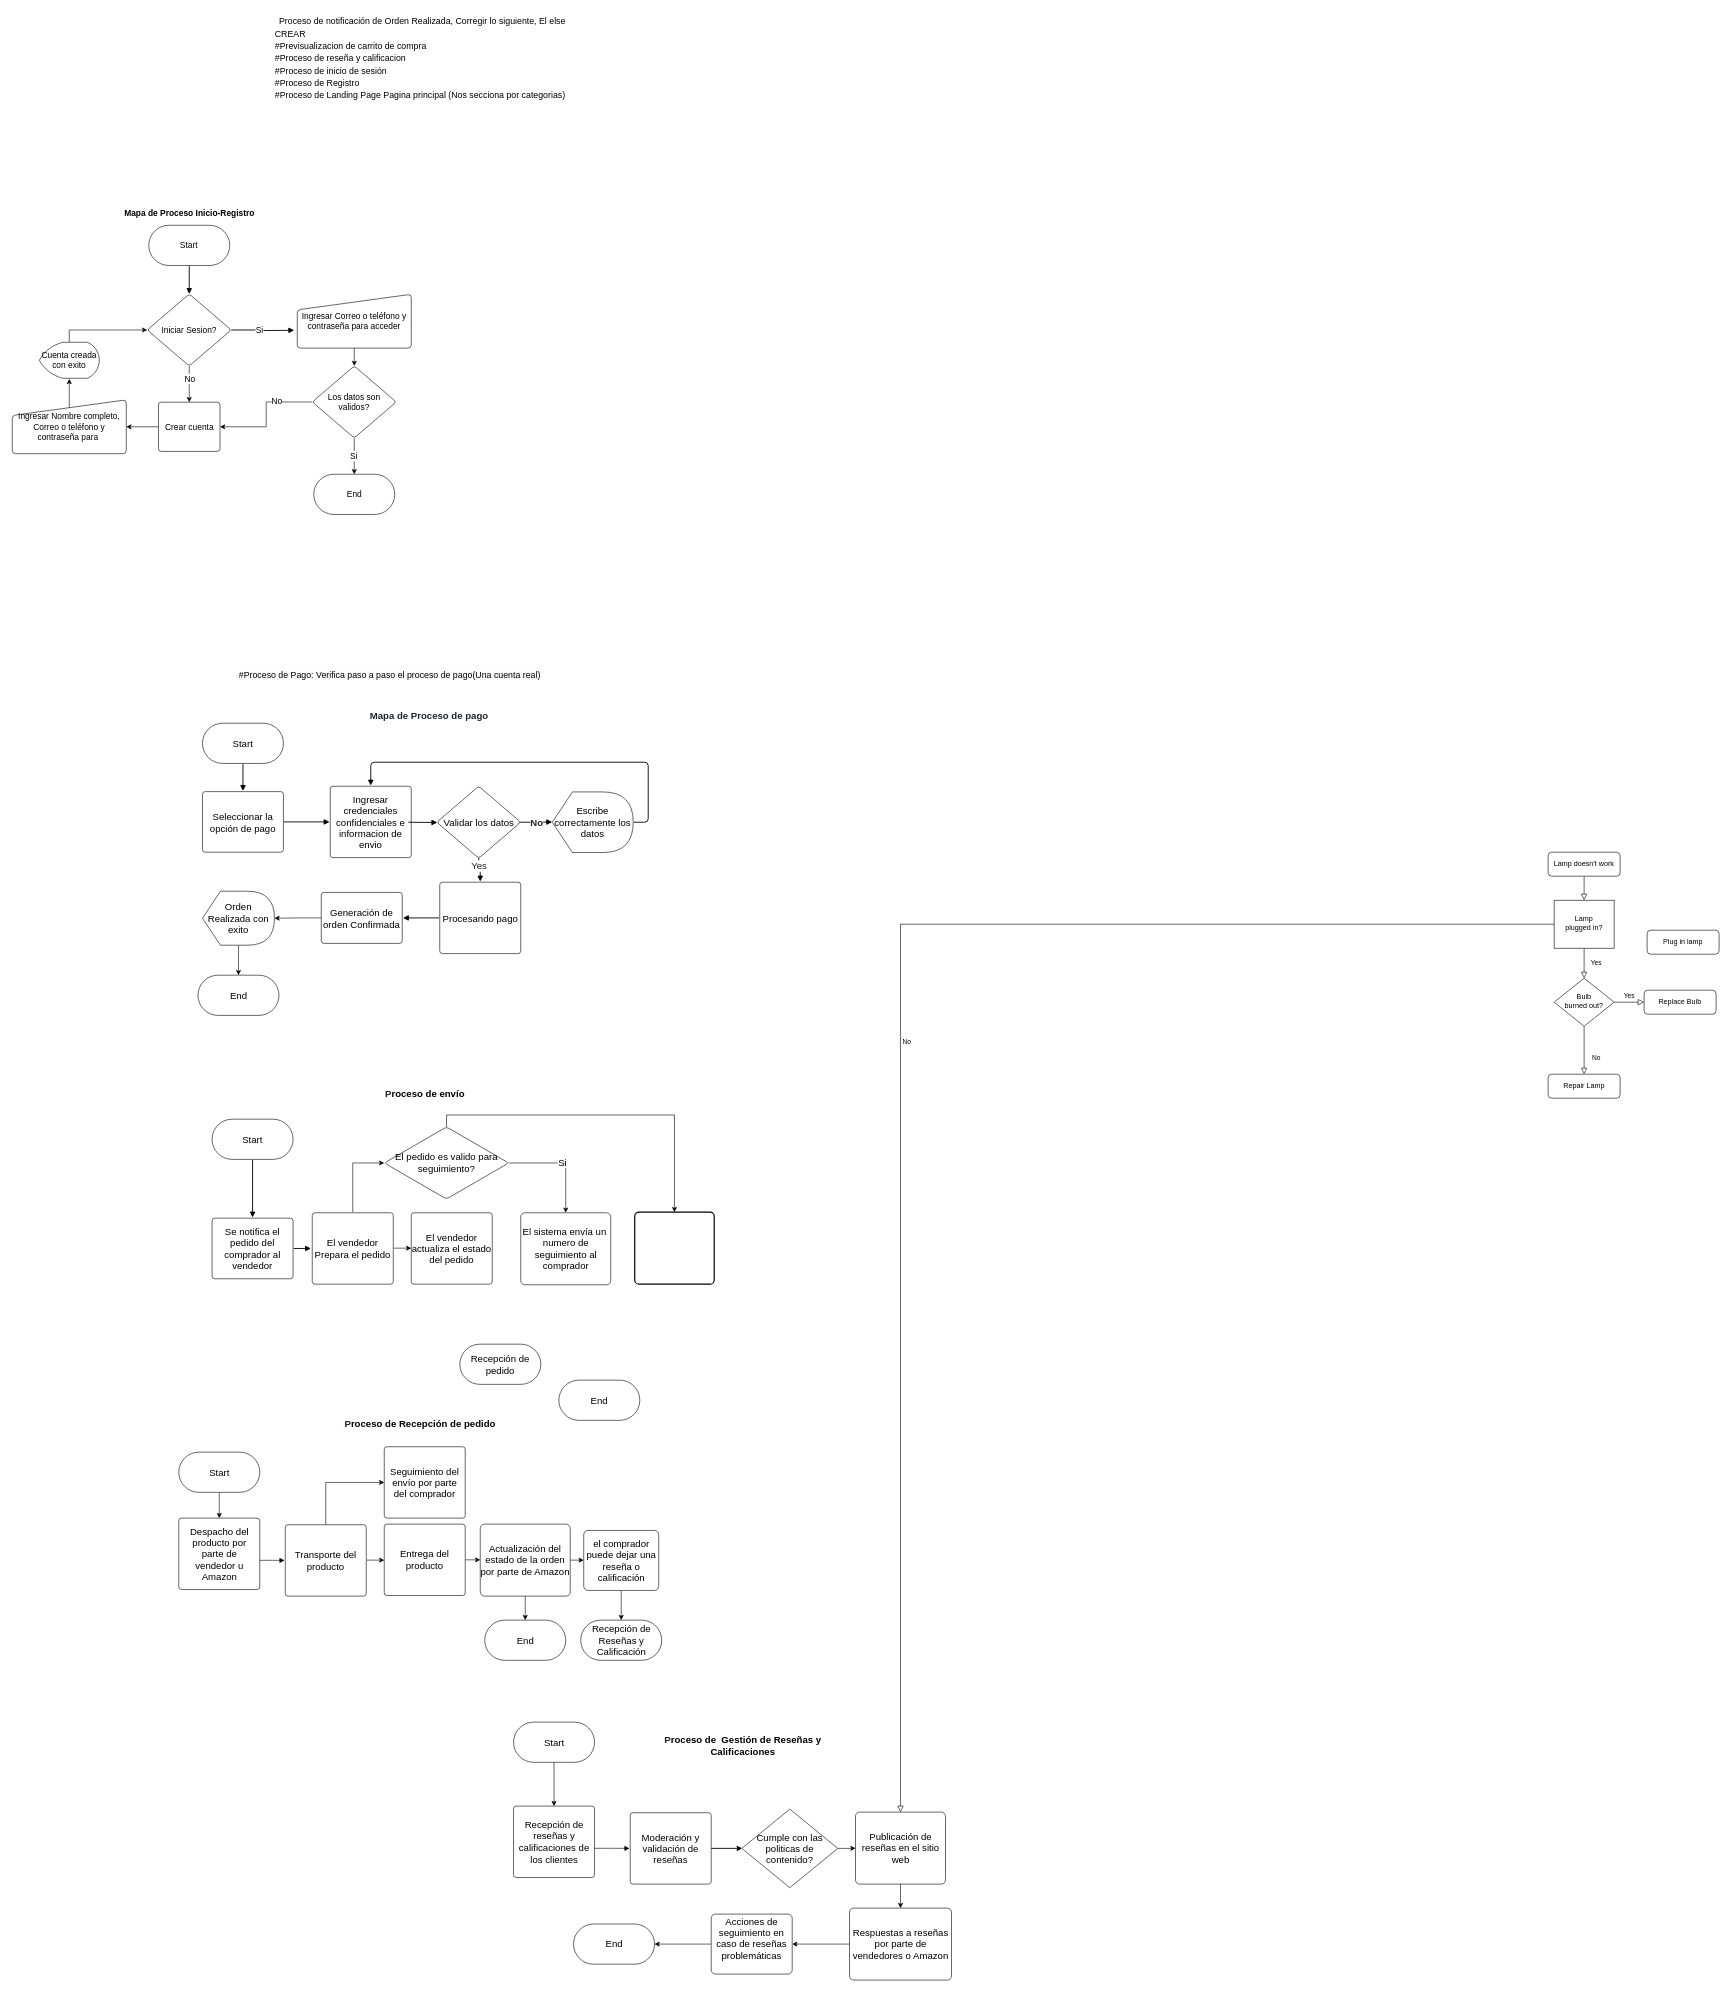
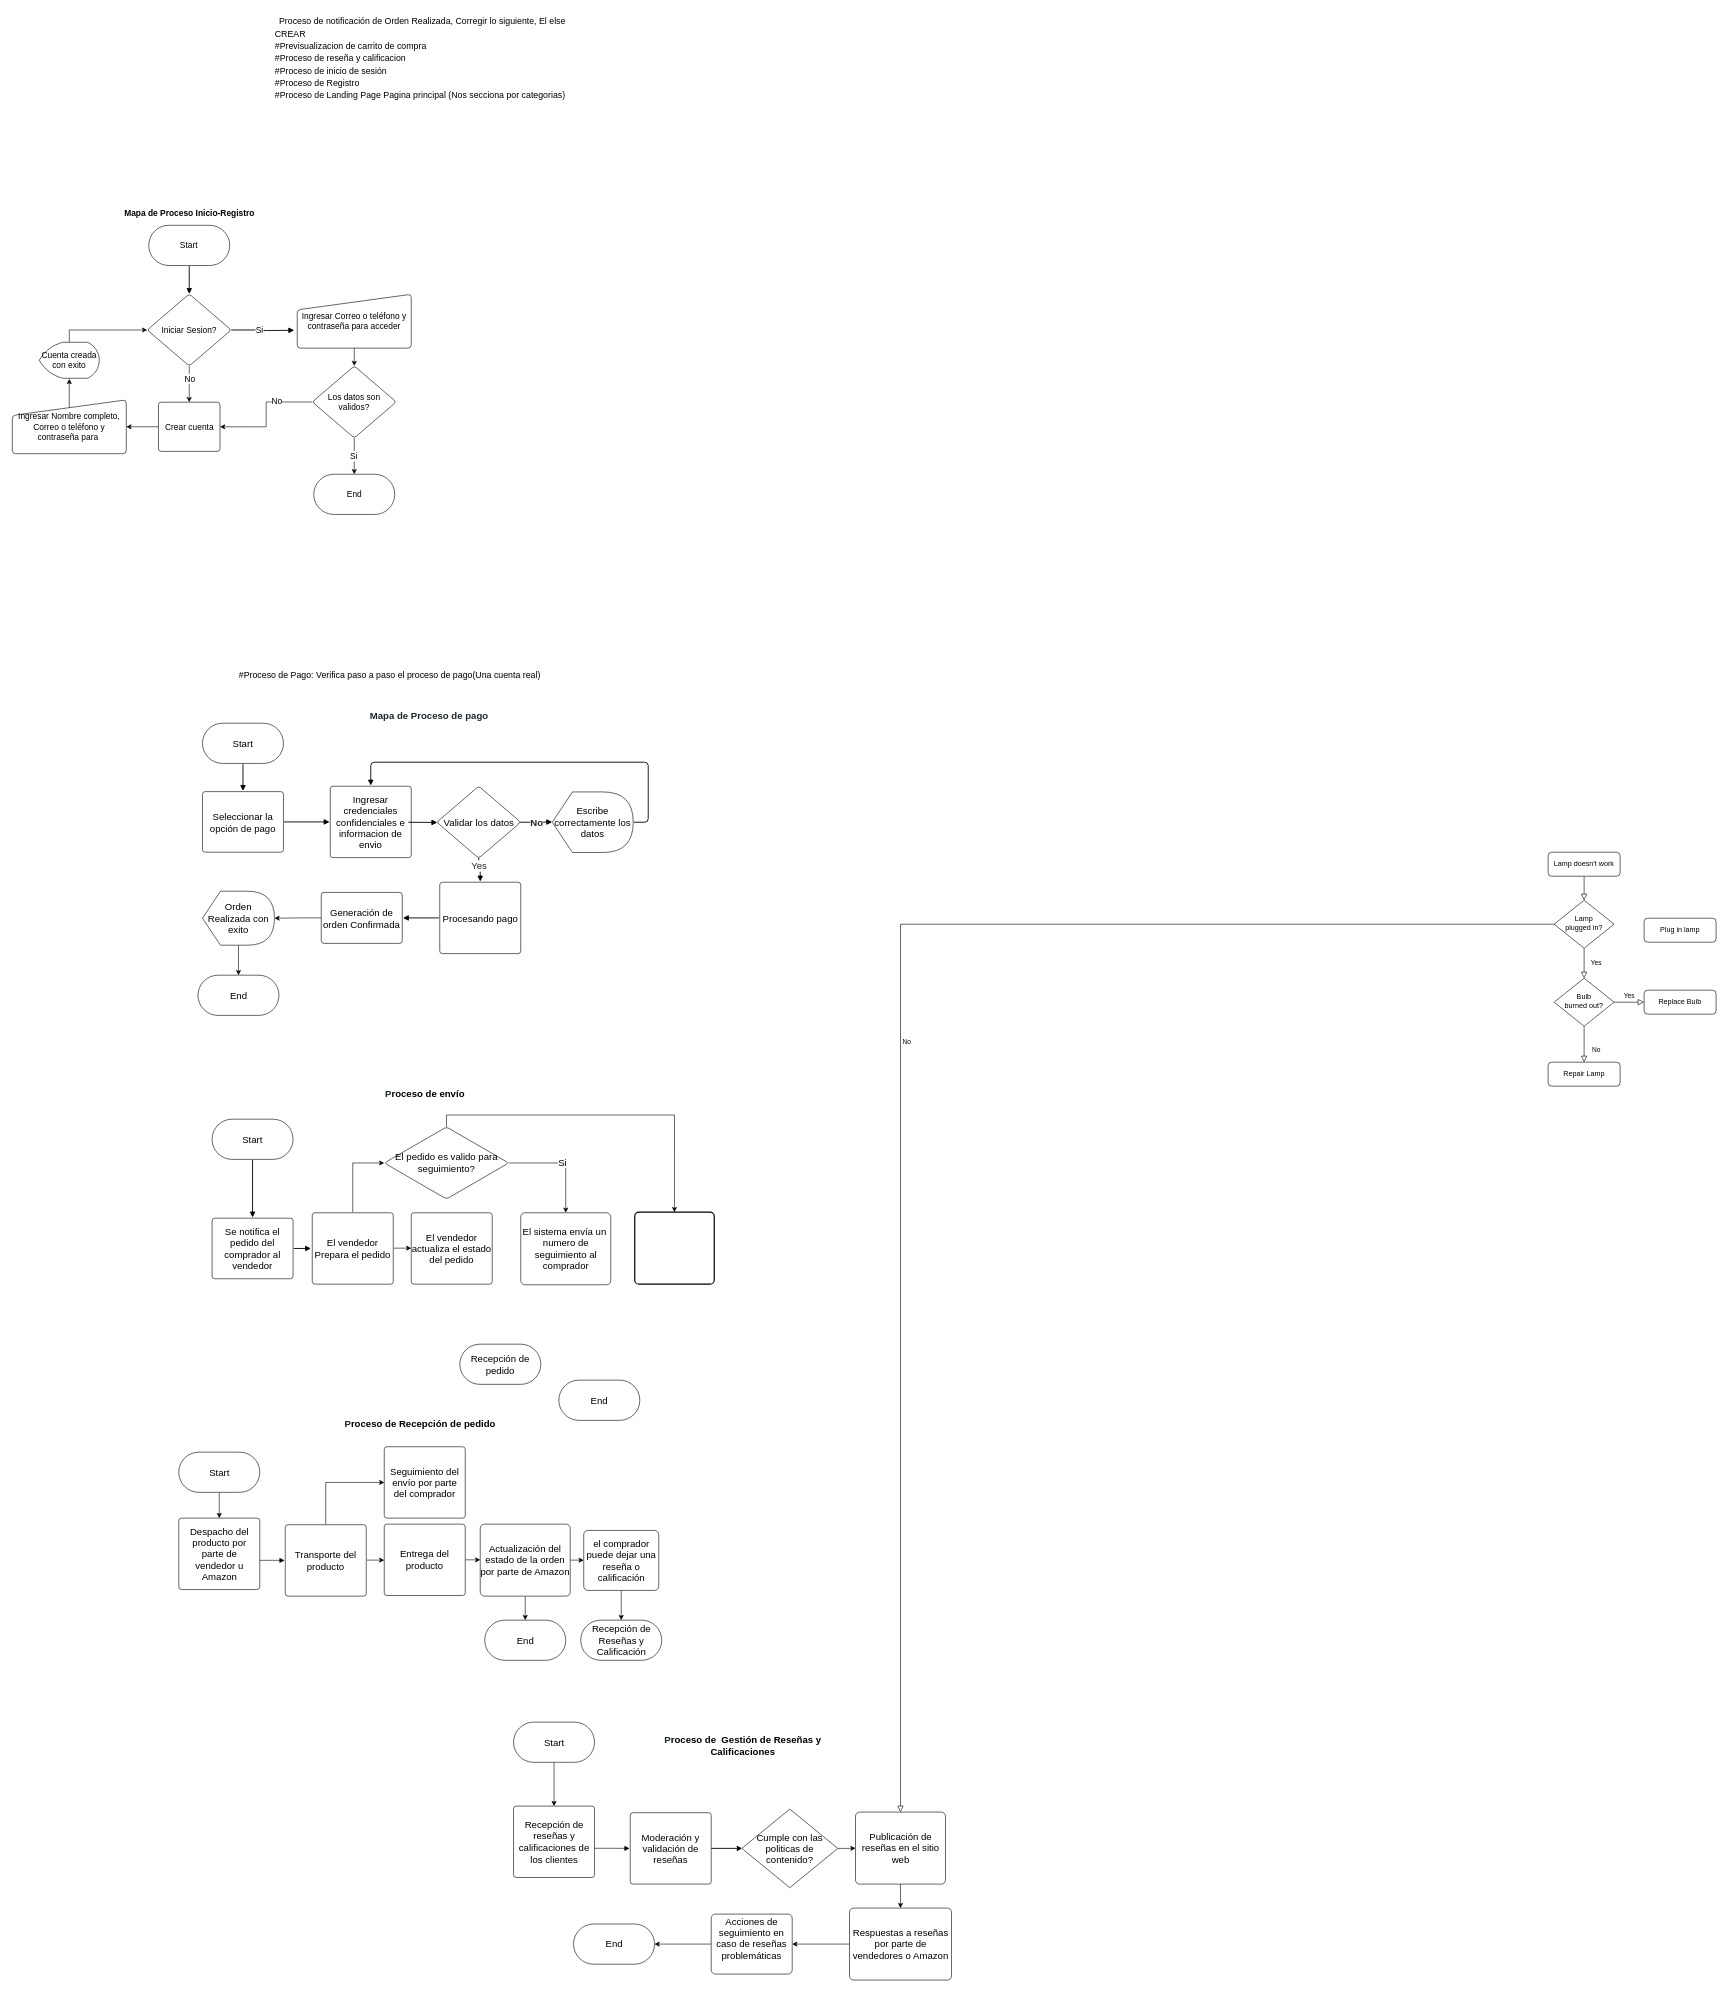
node "Lamp plugged in?": shape rectangle -> diamond
node "Plug in lamp": moved (1683, 942) -> (1680, 930)
node "Repair Lamp": moved (1584, 1086) -> (1584, 1074)
